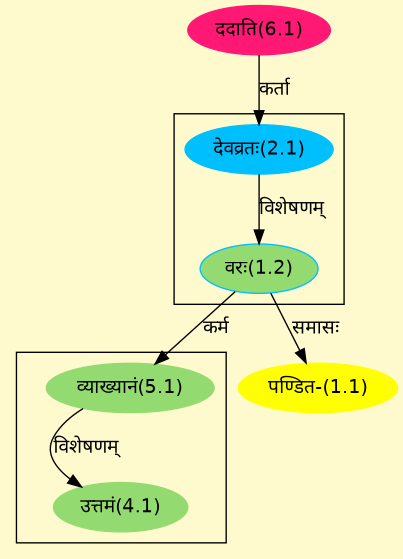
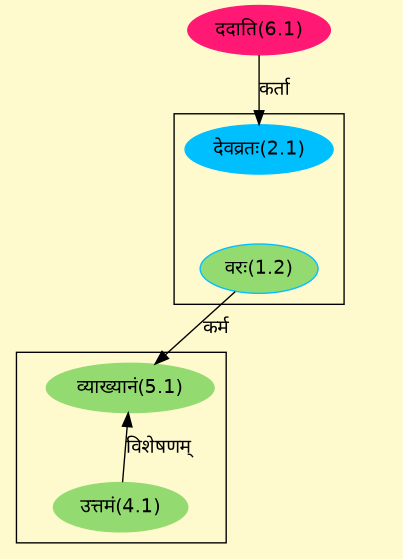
edge "देवव्रतः(2.1)" -> "वरः(1.2)": removed, label "विशेषणम्"
node "पण्डित-(1.1)": removed
edge "व्याख्यानं(5.1)" -> "उत्तमं(4.1)": reversed
